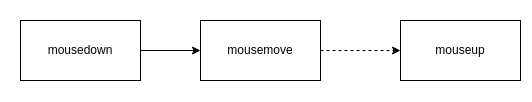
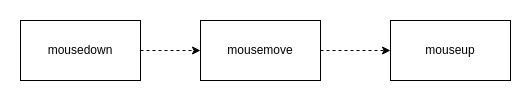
edge "mousedown" -> "mousemove": style solid -> dashed
node "mouseup": moved (461, 51) -> (451, 51)
